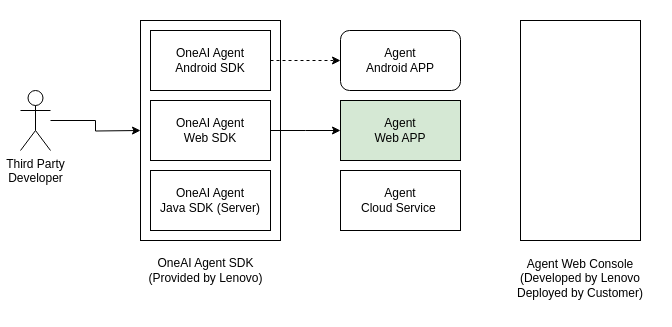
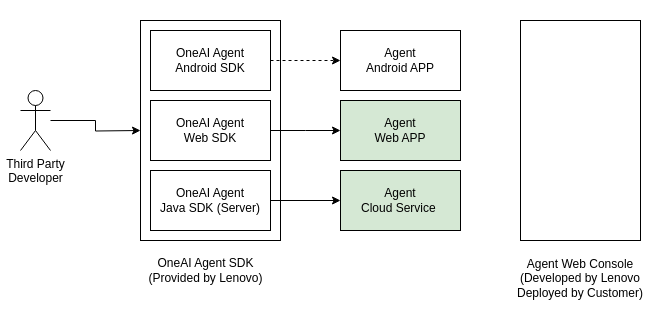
node "Agent Android APP": shape rounded rectangle -> rectangle
edge "OneAI Agent Java SDK (Server)" -> "Agent Cloud Service": added
node "Agent Cloud Service": fillcolor #ffffff -> #d5e8d4
